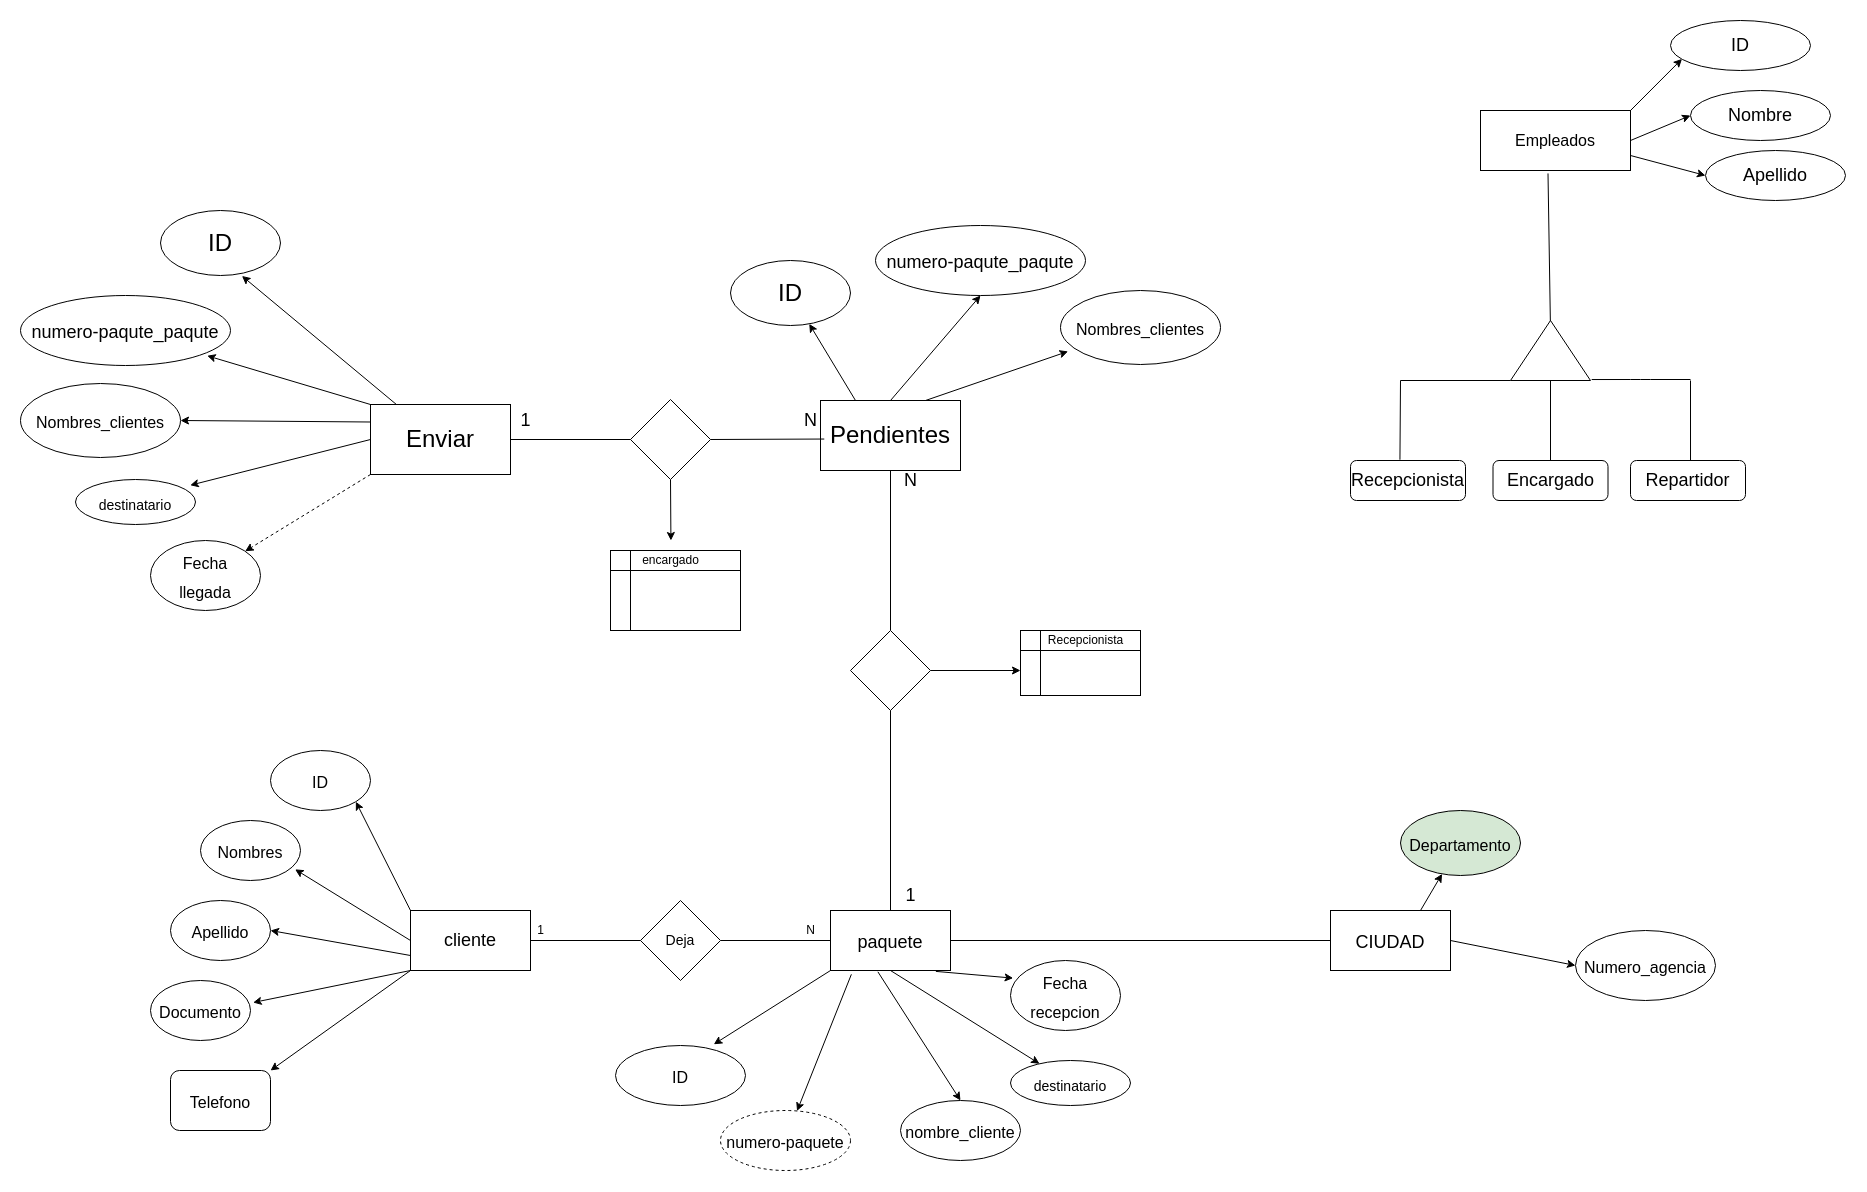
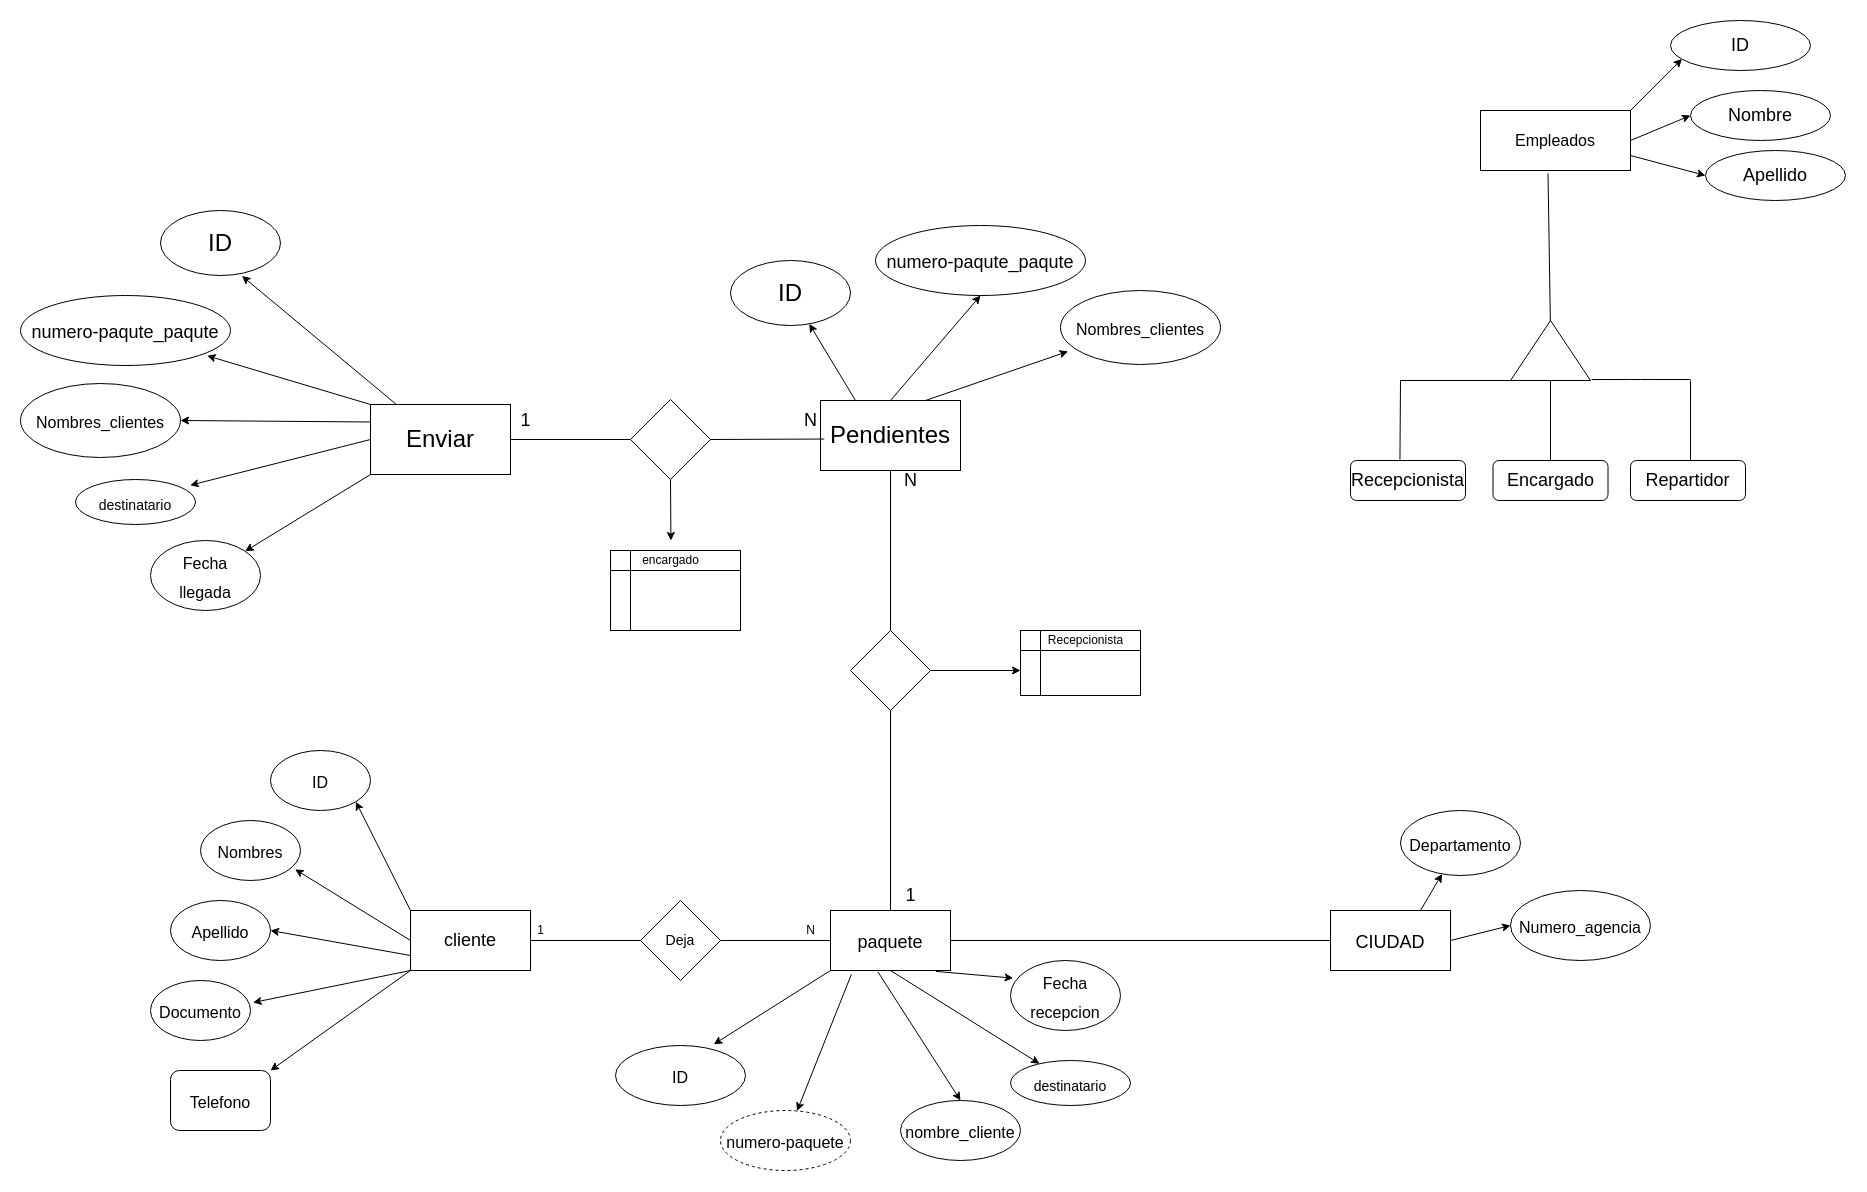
edge "Enviar" -> "Fecha llegada": style dashed -> solid
node "Departamento": fillcolor #d5e8d4 -> #ffffff
node "Numero_agencia": moved (1646, 966) -> (1581, 926)
